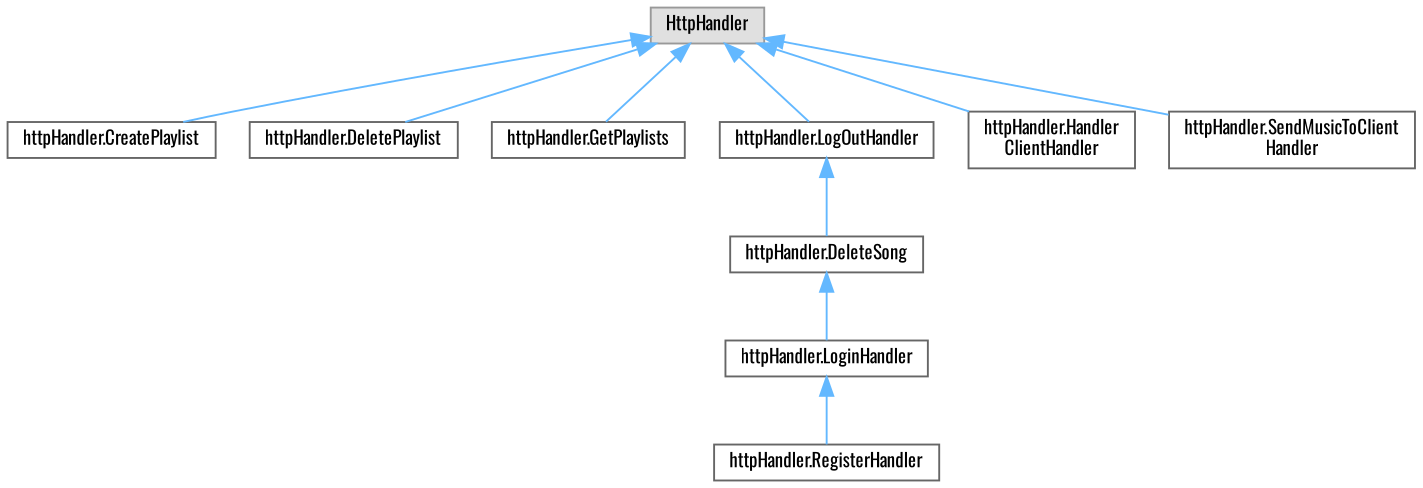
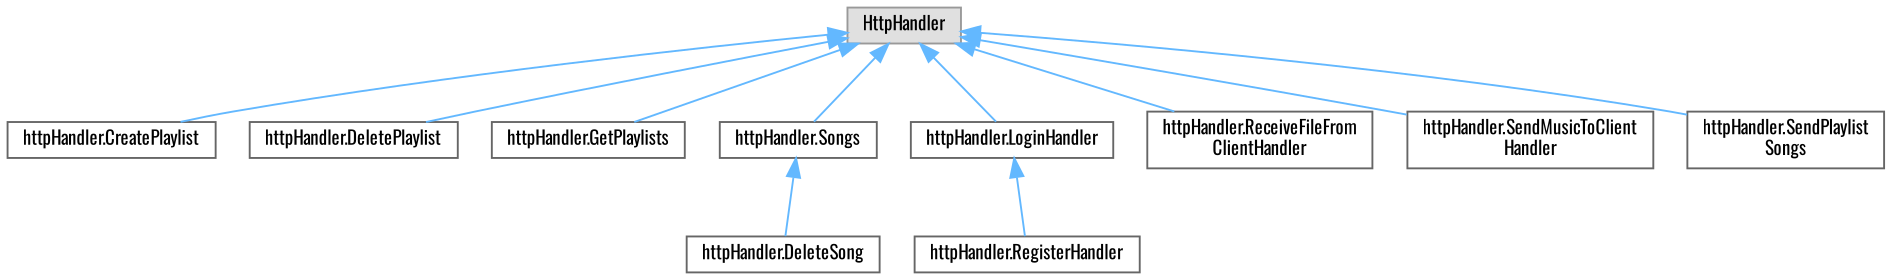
node "httpHandler.LogOutHandler": label "httpHandler.LogOutHandler" -> "httpHandler.Songs"
node "httpHandler.Handler ClientHandler": label "httpHandler.Handler ClientHandler" -> "httpHandler.ReceiveFileFrom ClientHandler"
node "httpHandler.SendPlaylist Songs": added
edge "httpHandler.LoginHandler" -> "httpHandler.DeleteSong": now "httpHandler.LoginHandler" -> "HttpHandler"
